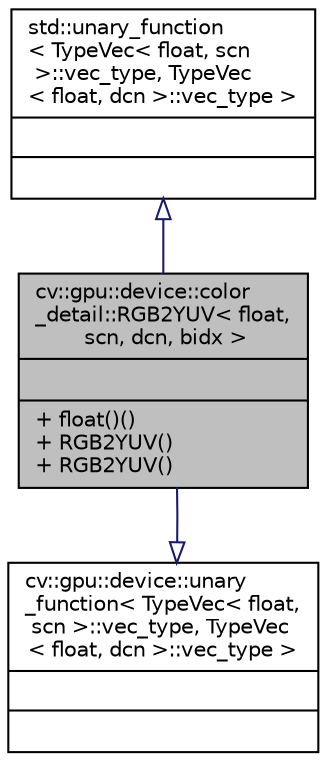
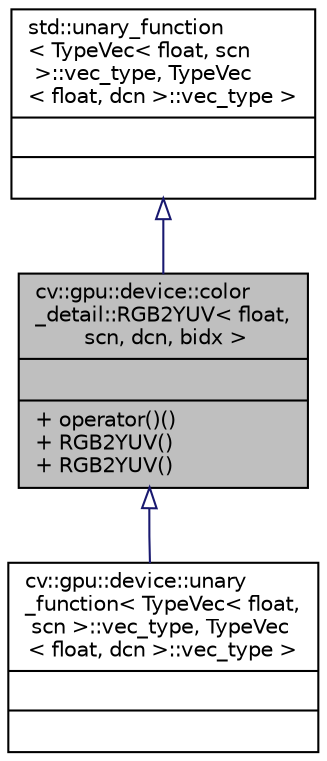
node "cv::gpu::device::color": text "+ float()()" -> "+ operator()()"
edge "cv::gpu::device::color" -> "cv::gpu::device::unary": reversed
